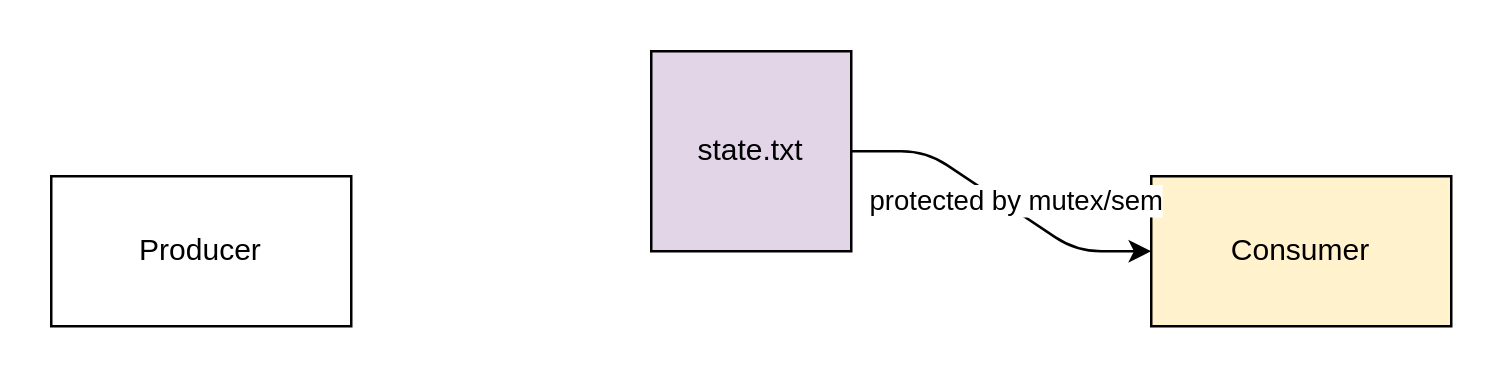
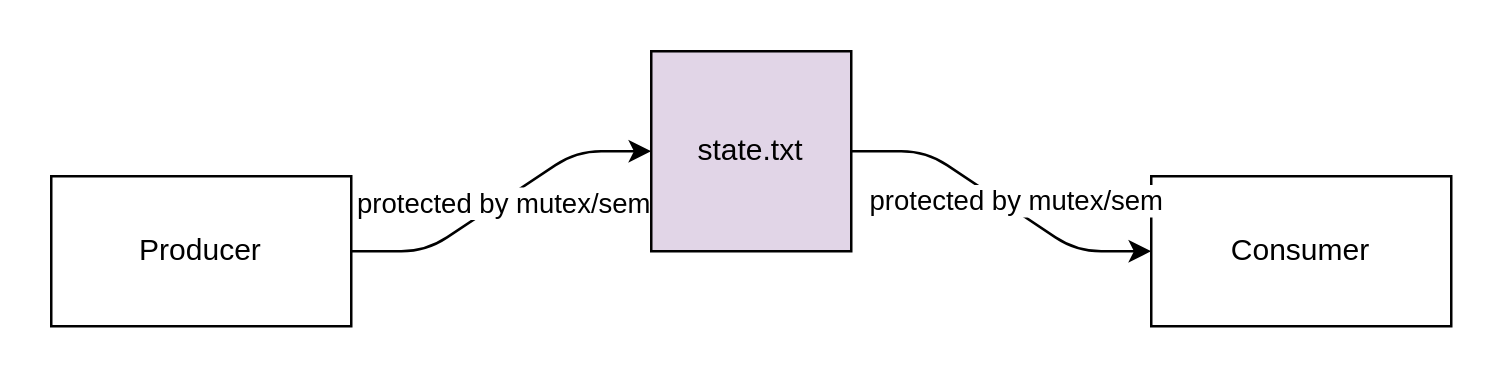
edge "Producer" -> "state.txt": added, label "protected by mutex/sem"
node "Consumer": fillcolor #fff2cc -> #ffffff
